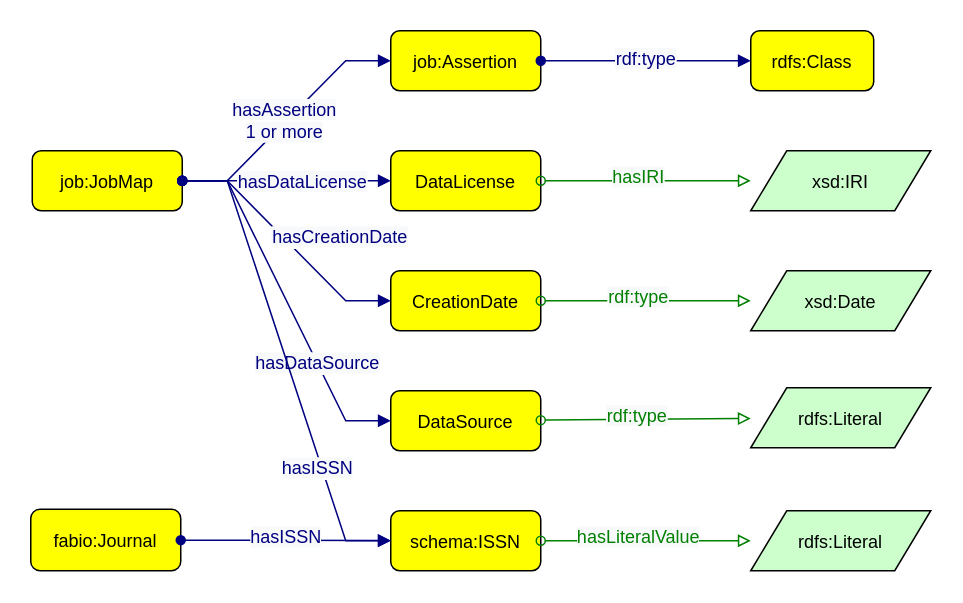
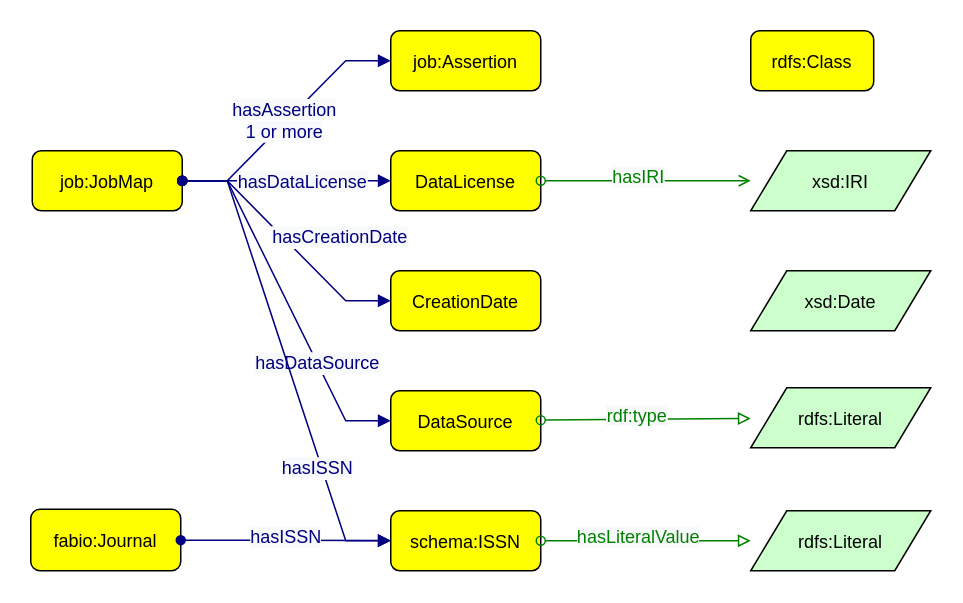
edge "job:Assertion" -- "rdfs:Class": removed, label "rdf:type"
edge "DataLicense" -- "xsd:IRI": arrowhead block -> open
edge "CreationDate" -- "xsd:Date": removed, label "rdf:type"
